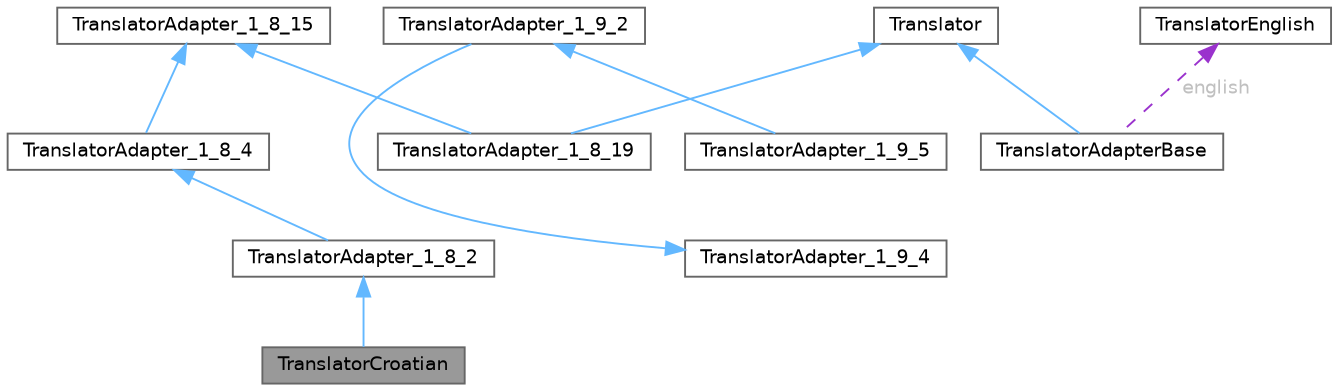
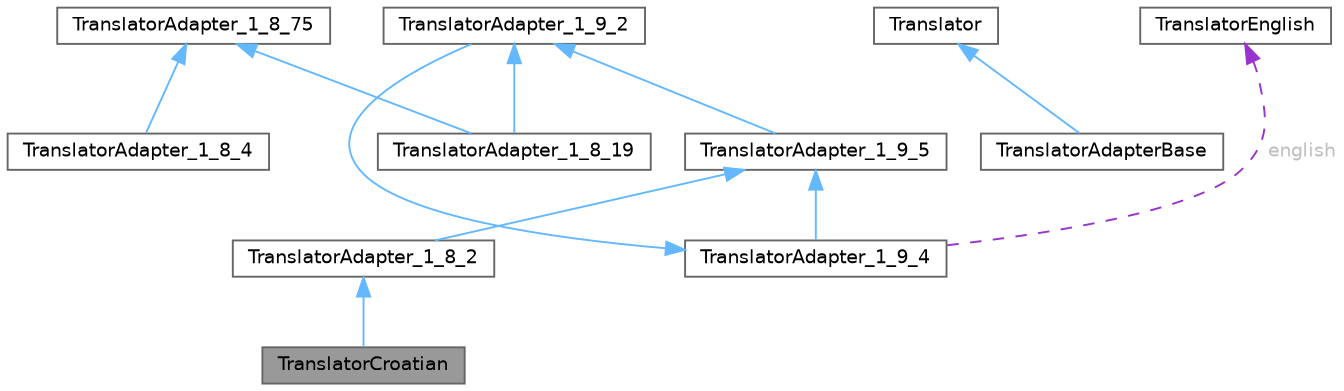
node "TranslatorAdapter_1_8_15": label "TranslatorAdapter_1_8_15" -> "TranslatorAdapter_1_8_75"
edge "TranslatorAdapter_1_8_19" -> "Translator": now "TranslatorAdapter_1_8_19" -> "TranslatorAdapter_1_9_2"
edge "TranslatorAdapterBase" -> "TranslatorEnglish": now "TranslatorAdapter_1_9_4" -> "TranslatorEnglish"
edge "TranslatorAdapter_1_8_2" -> "TranslatorAdapter_1_8_4": now "TranslatorAdapter_1_8_2" -> "TranslatorAdapter_1_9_5"
edge "TranslatorAdapter_1_9_4" -> "TranslatorAdapter_1_9_5": added
